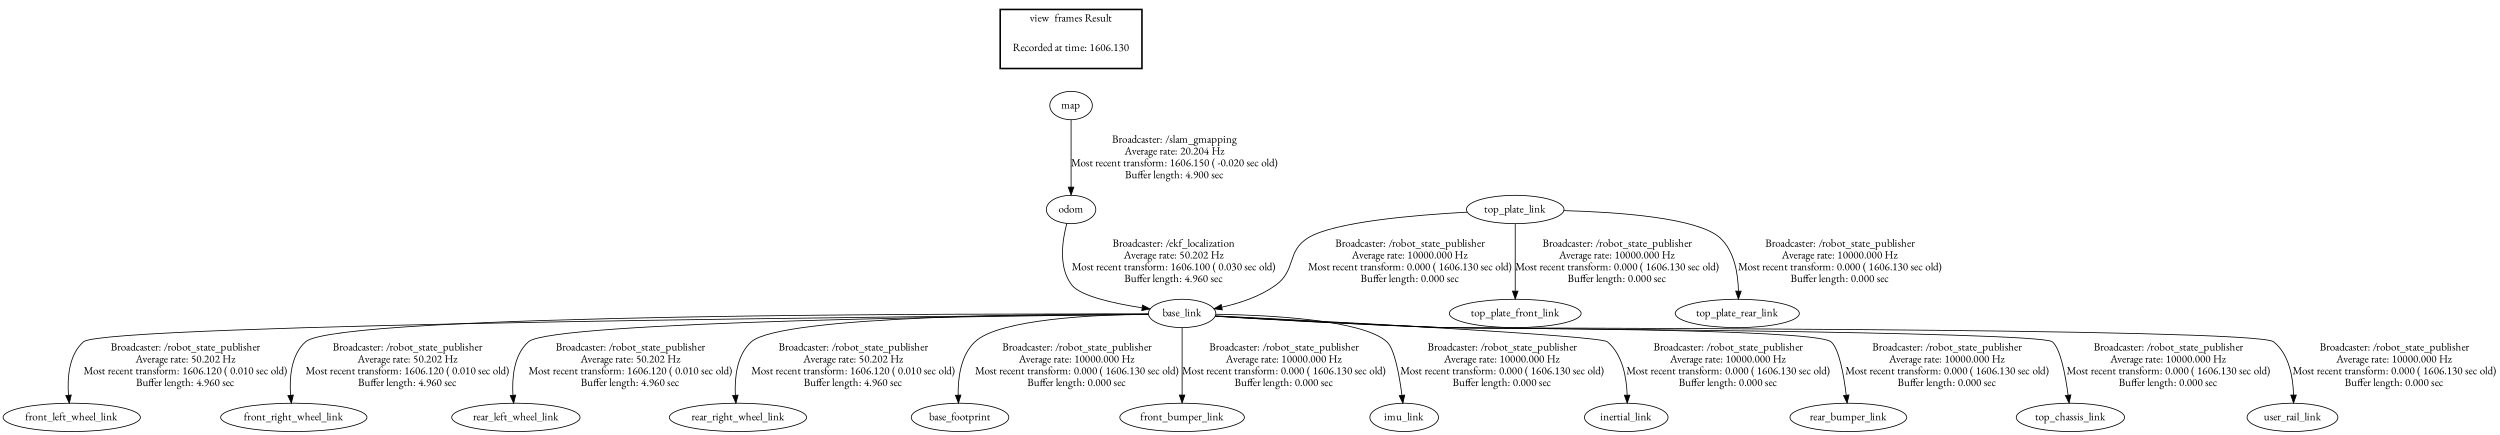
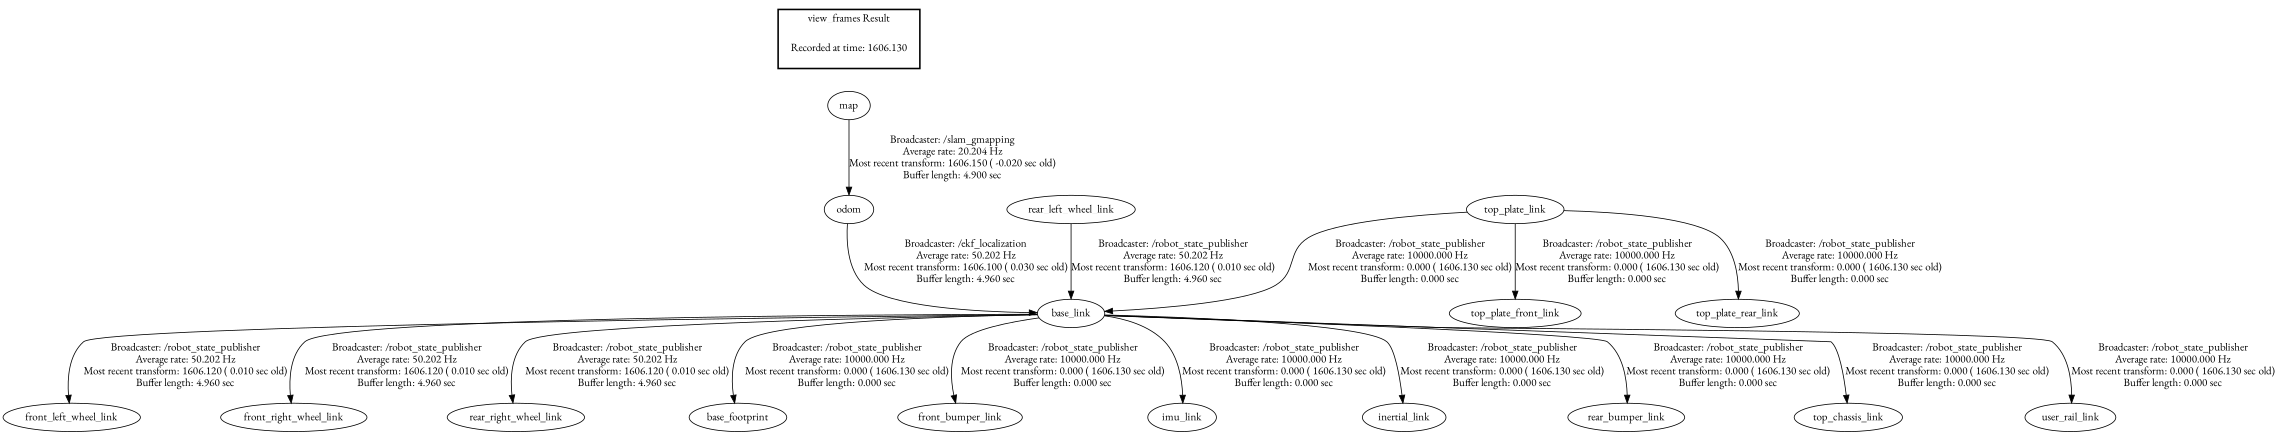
edge "base_link" -> "rear_left_wheel_link": reversed
